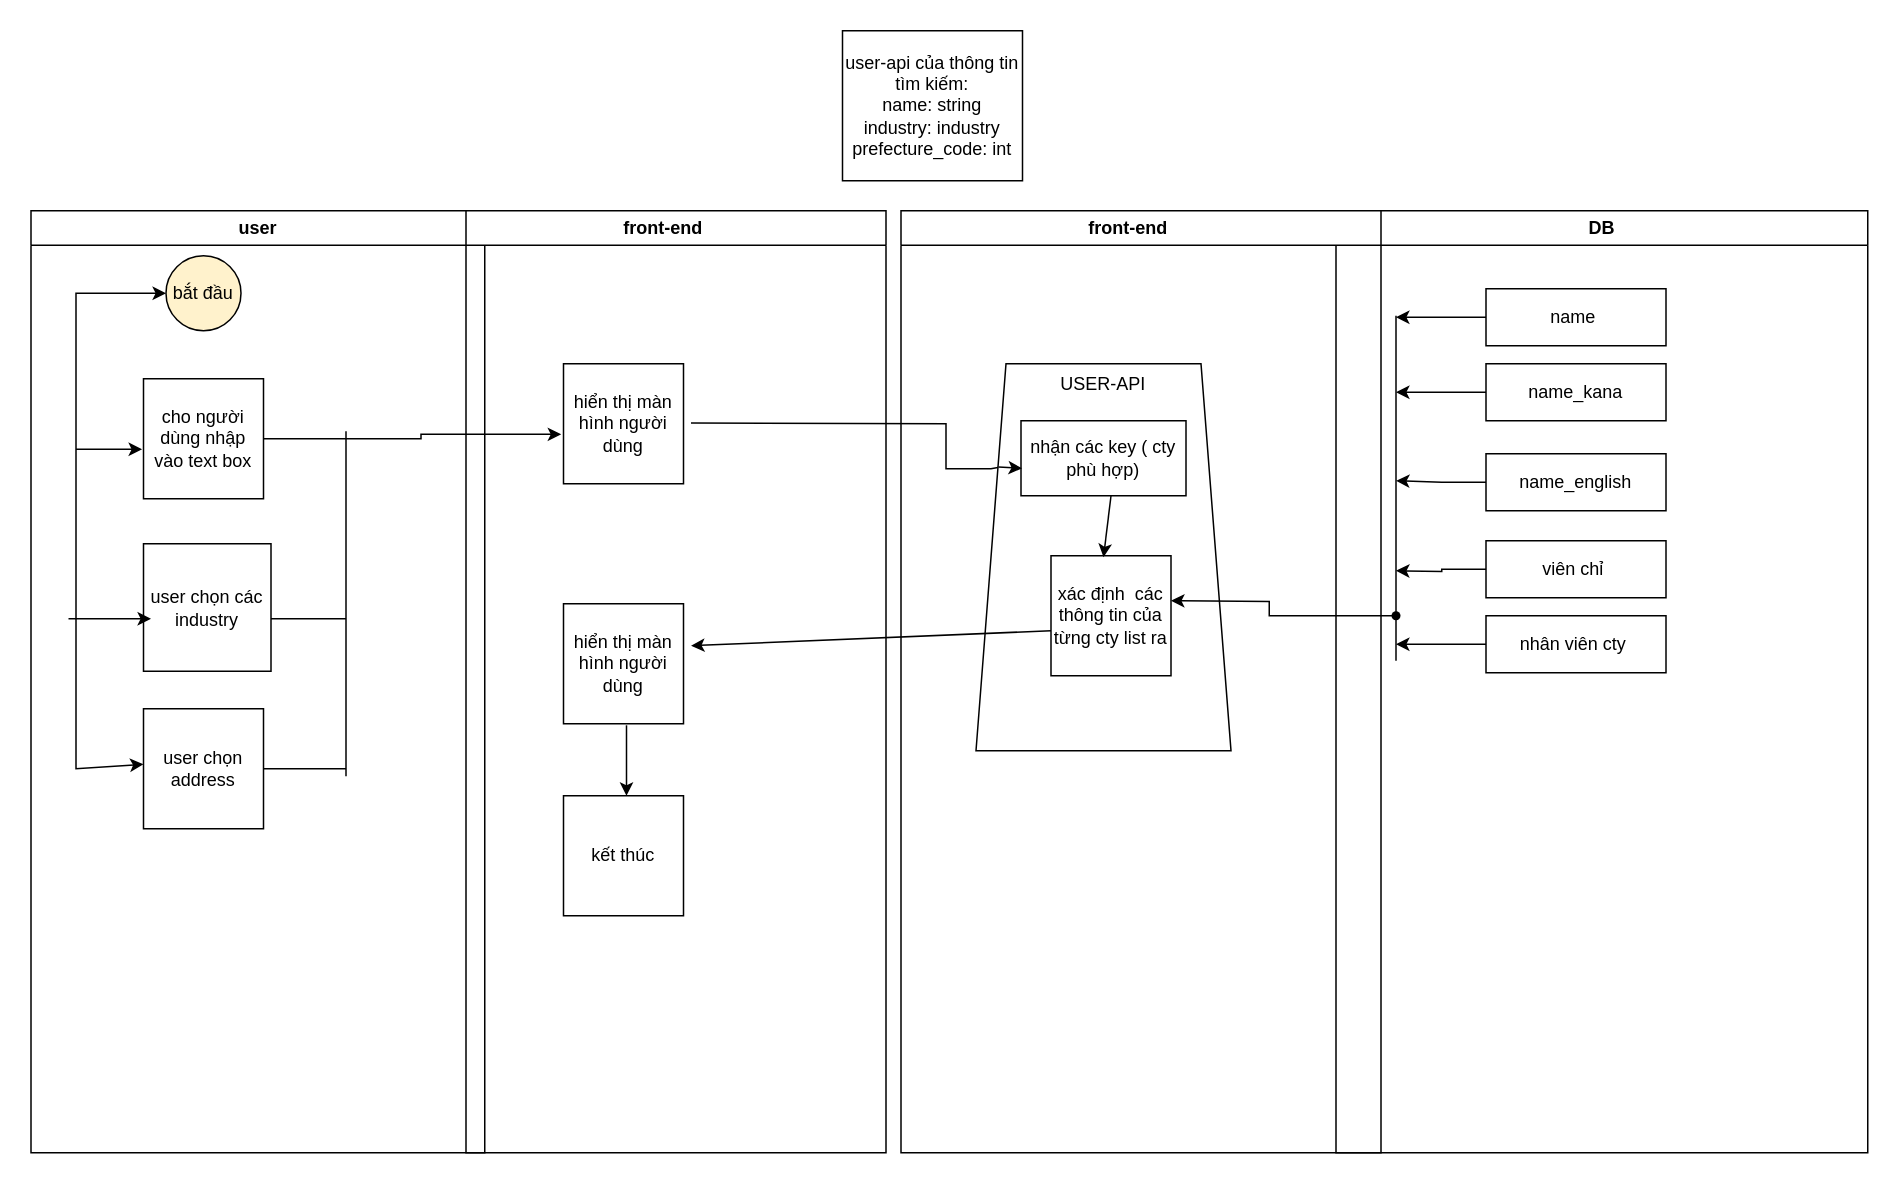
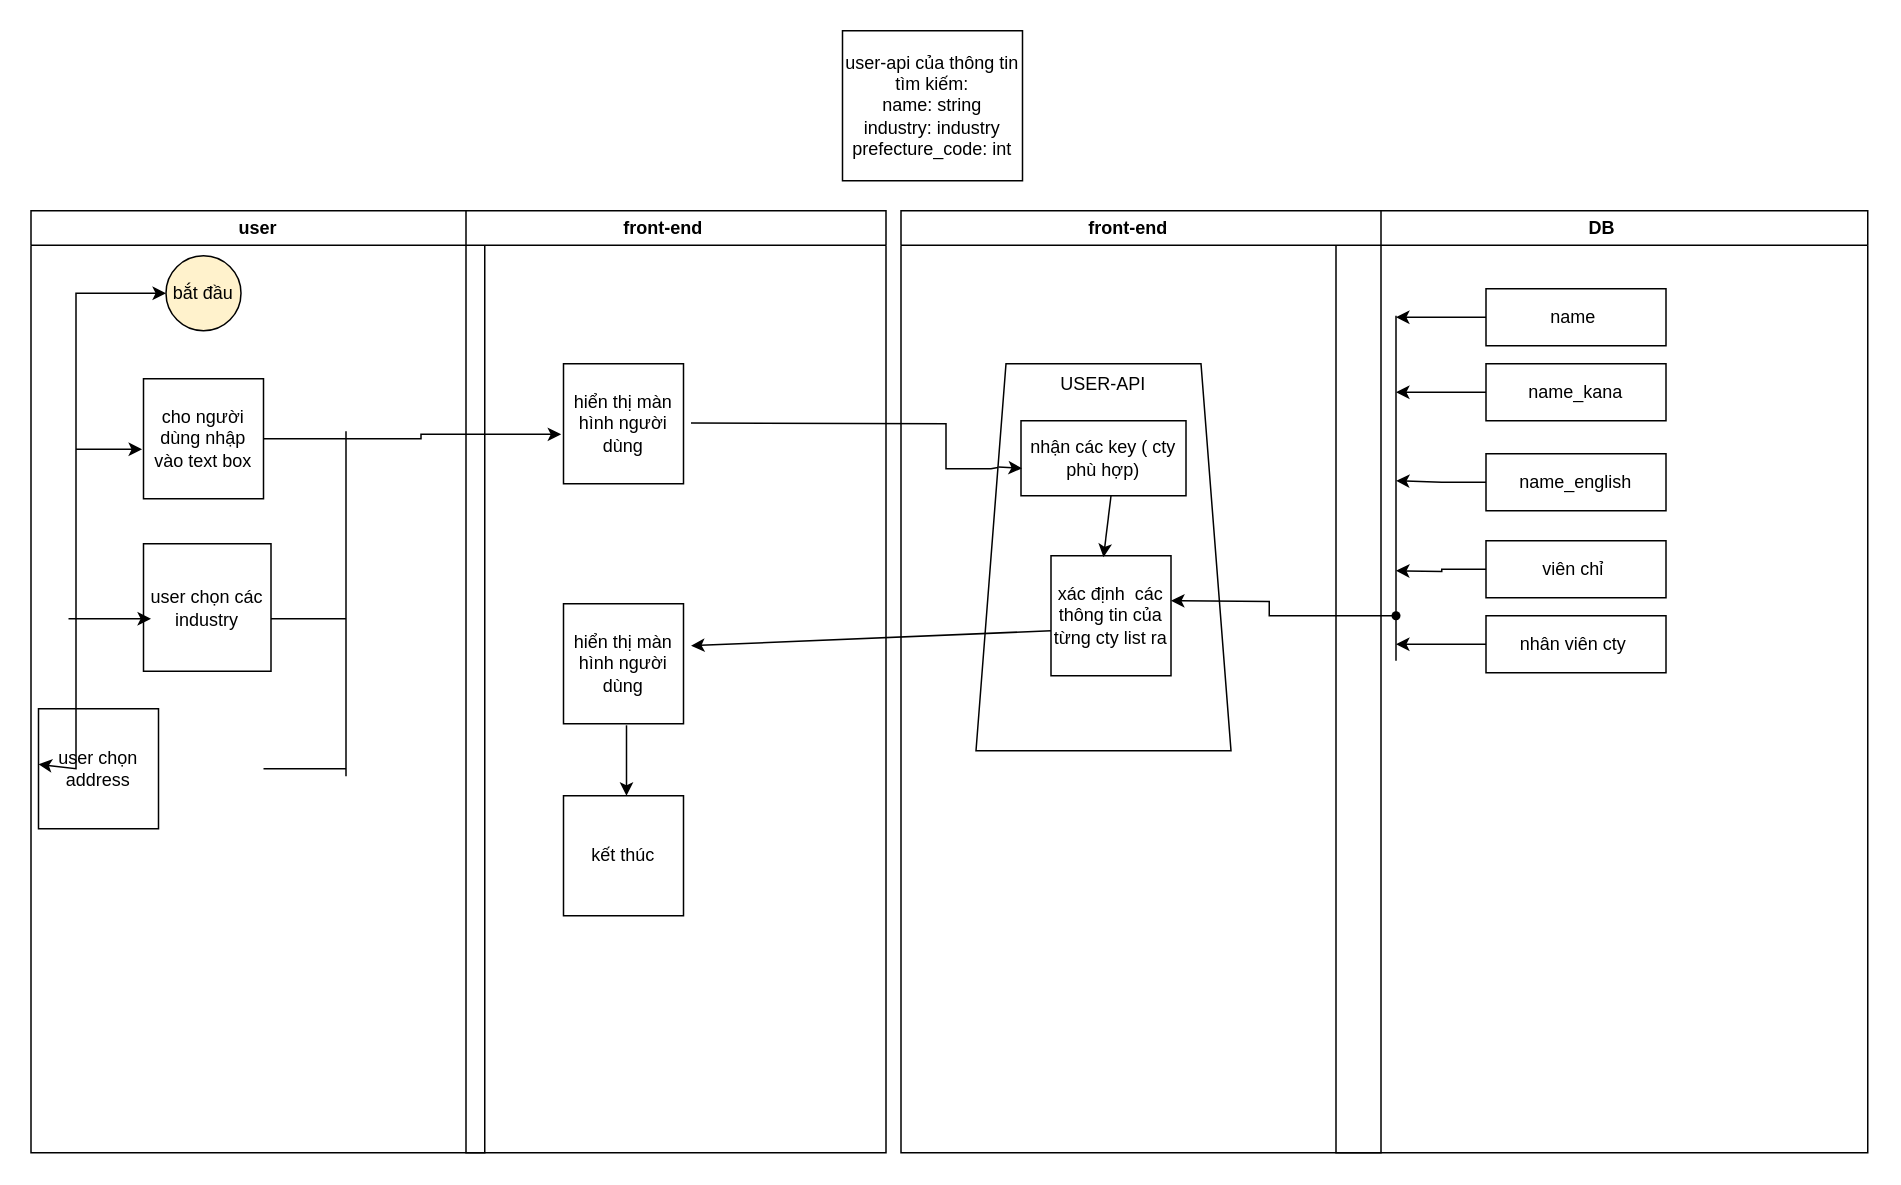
node "user chọn address": moved (203, 769) -> (98, 769)
